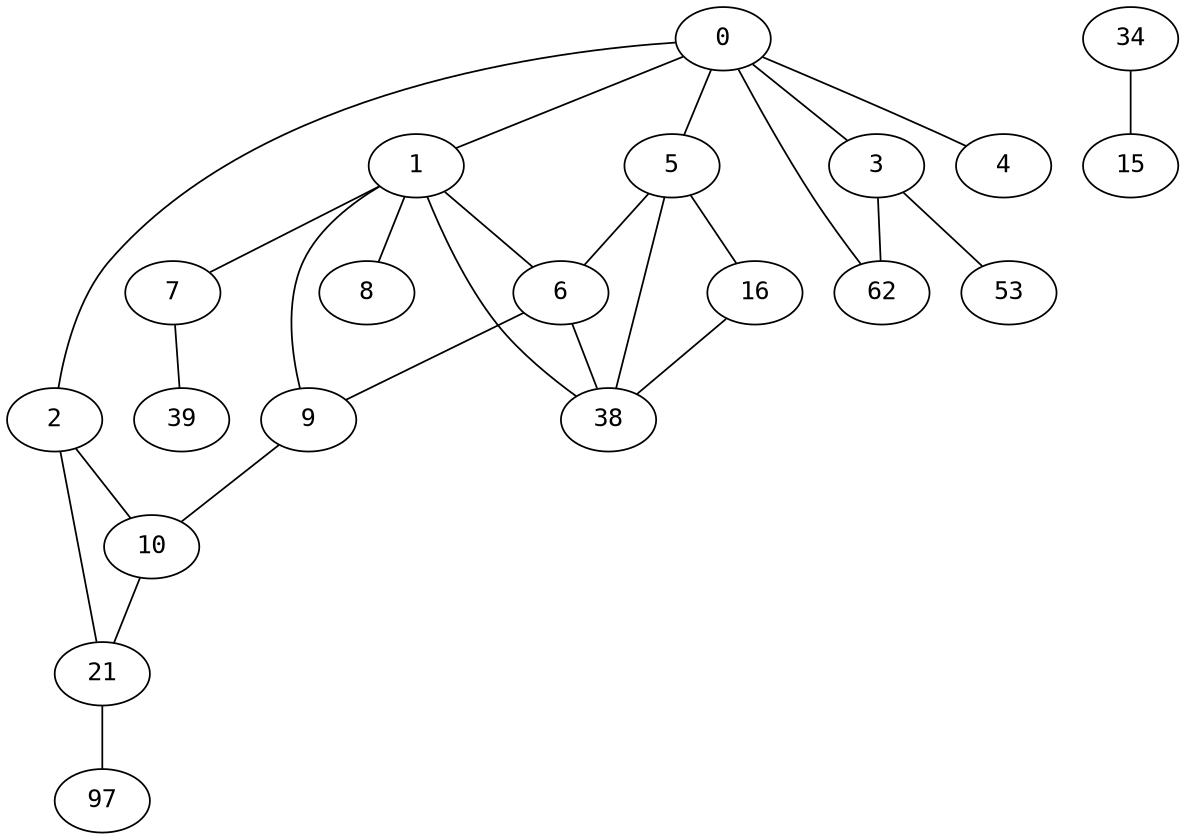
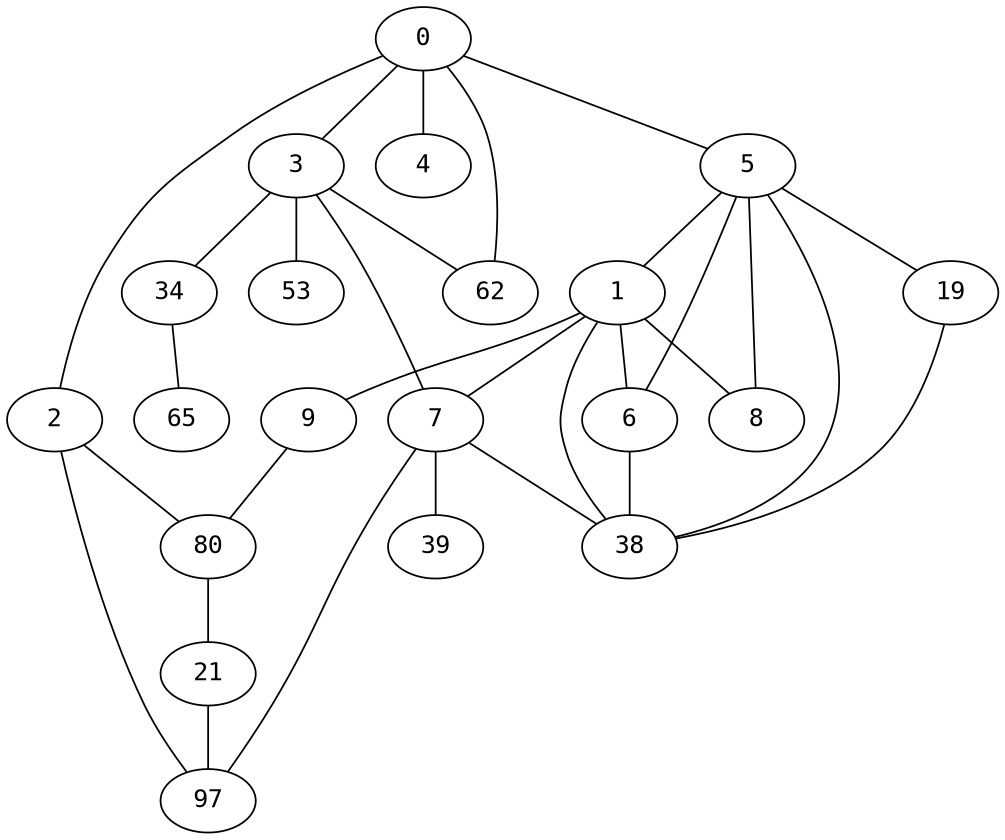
edge "0" -- "1": now "5" -- "1"
node "15": label "15" -> "65"
edge "3" -- "34": added
edge "3" -- "7": added
edge "5" -- "8": added
node "16": label "16" -> "19"
edge "6" -- "9": removed
edge "7" -- "38": added
edge "2" -- "21": now "2" -- "97"
node "10": label "10" -> "80"
edge "7" -- "97": added
